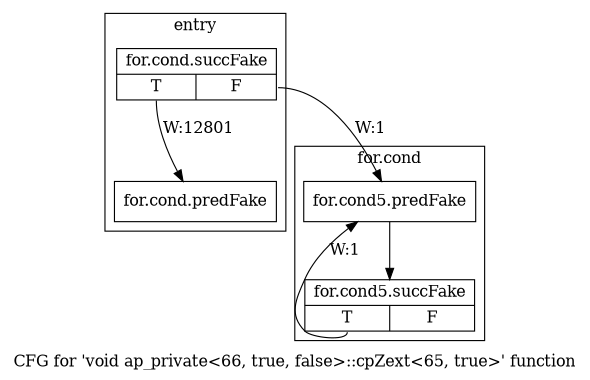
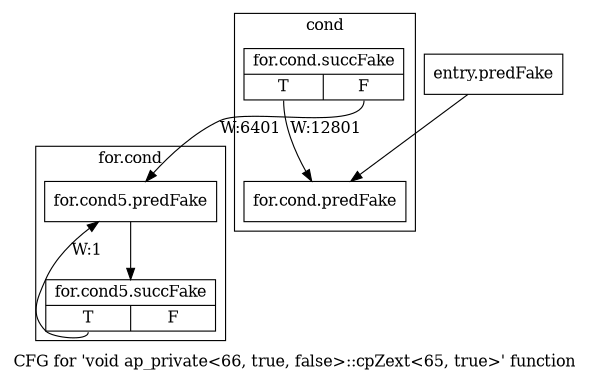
cluster "entry": label "entry" -> "cond"
node "entry.predFake": added
edge "for.cond.succFake" -> "for.cond5.predFake": label "W:1" -> "W:6401"
